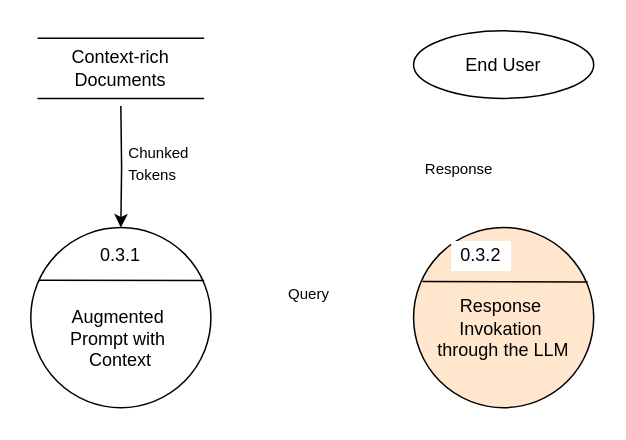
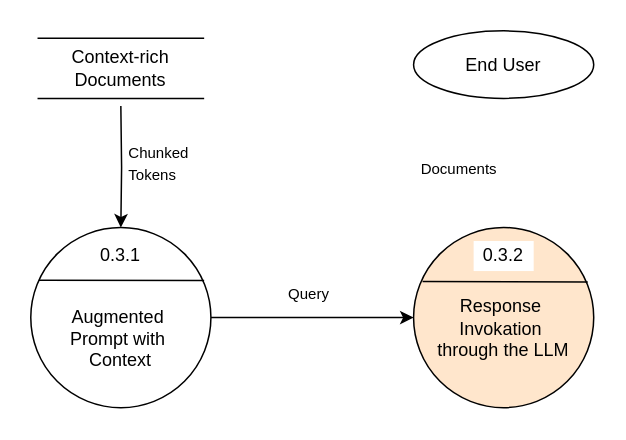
node "Response": label "Response" -> "Documents"
node "0.3.2": moved (481, 256) -> (503, 256)
edge "Augmented Prompt with Context" -> "Response Invokation through the LLM": added
